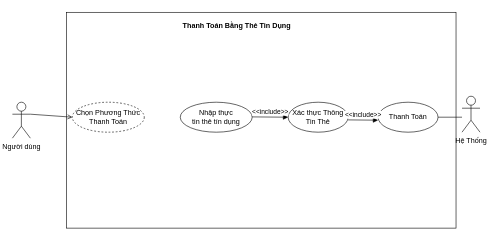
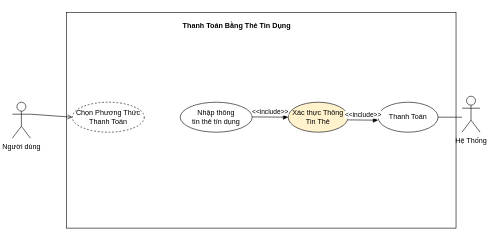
node "Nhập thực tin thẻ tín dụng": label "Nhập thực tin thẻ tín dụng" -> "Nhập thông tin thẻ tín dụng"
node "Xác thực Thông Tin Thẻ": fillcolor #ffffff -> #fff2cc
